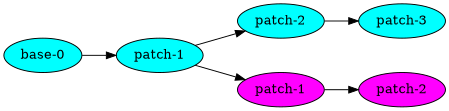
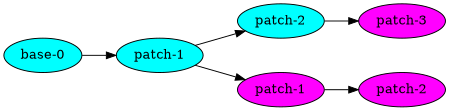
node "patch-3": fillcolor cyan -> magenta
